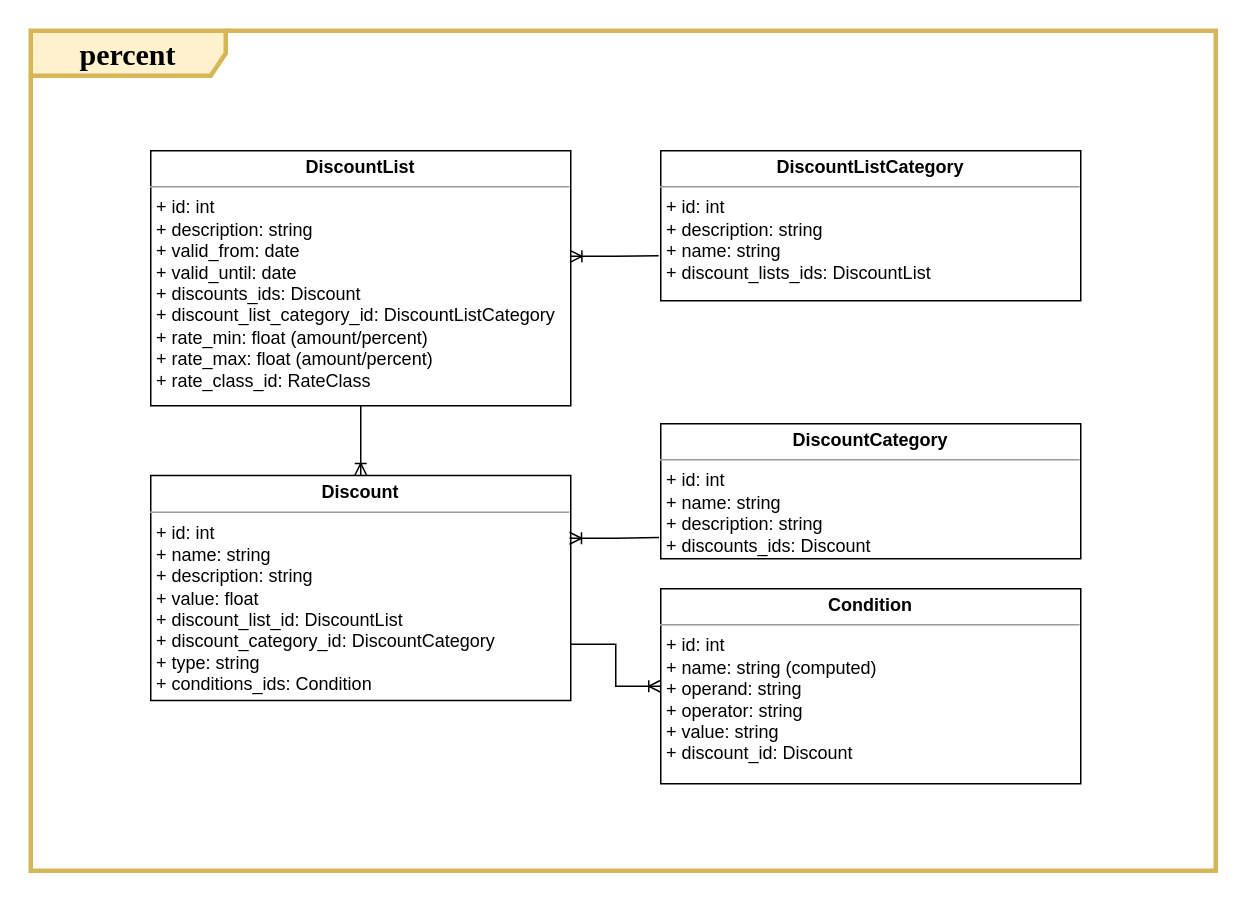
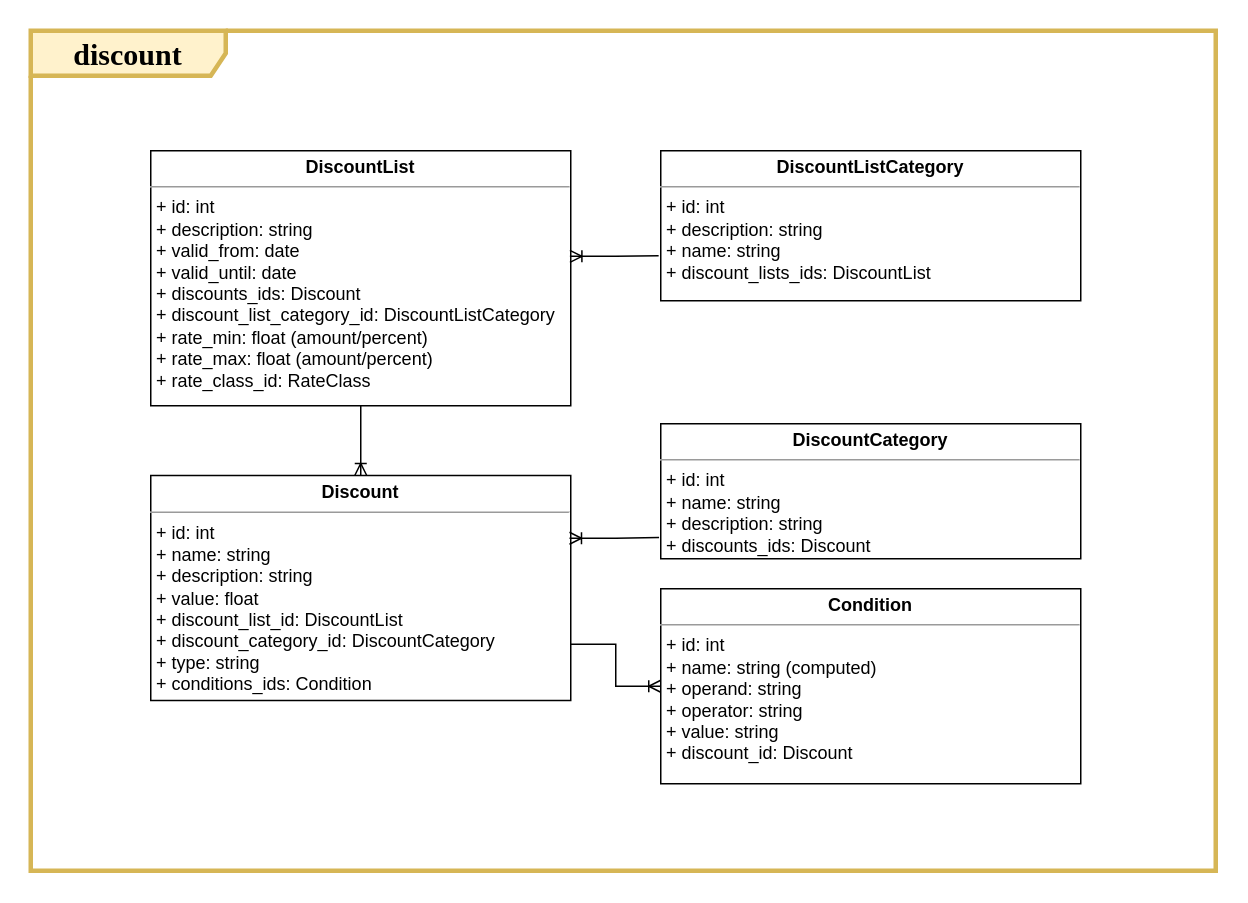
node "percent": label "percent" -> "discount"
